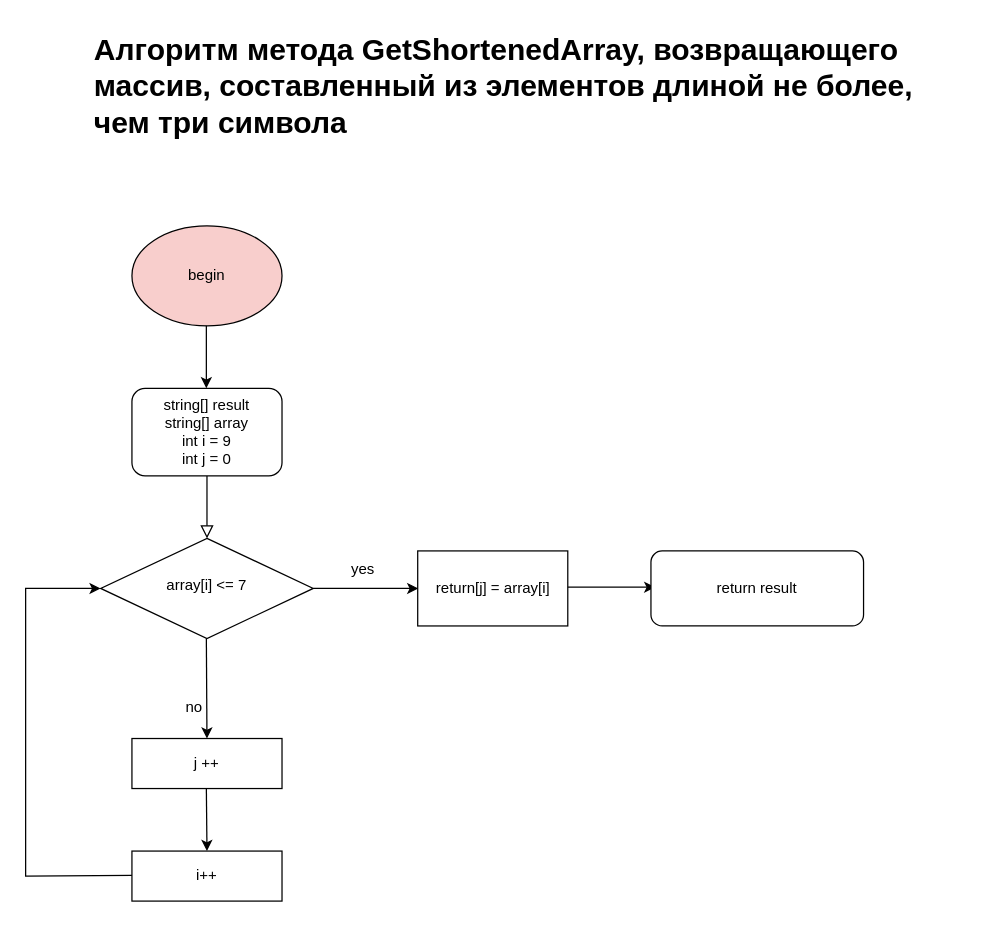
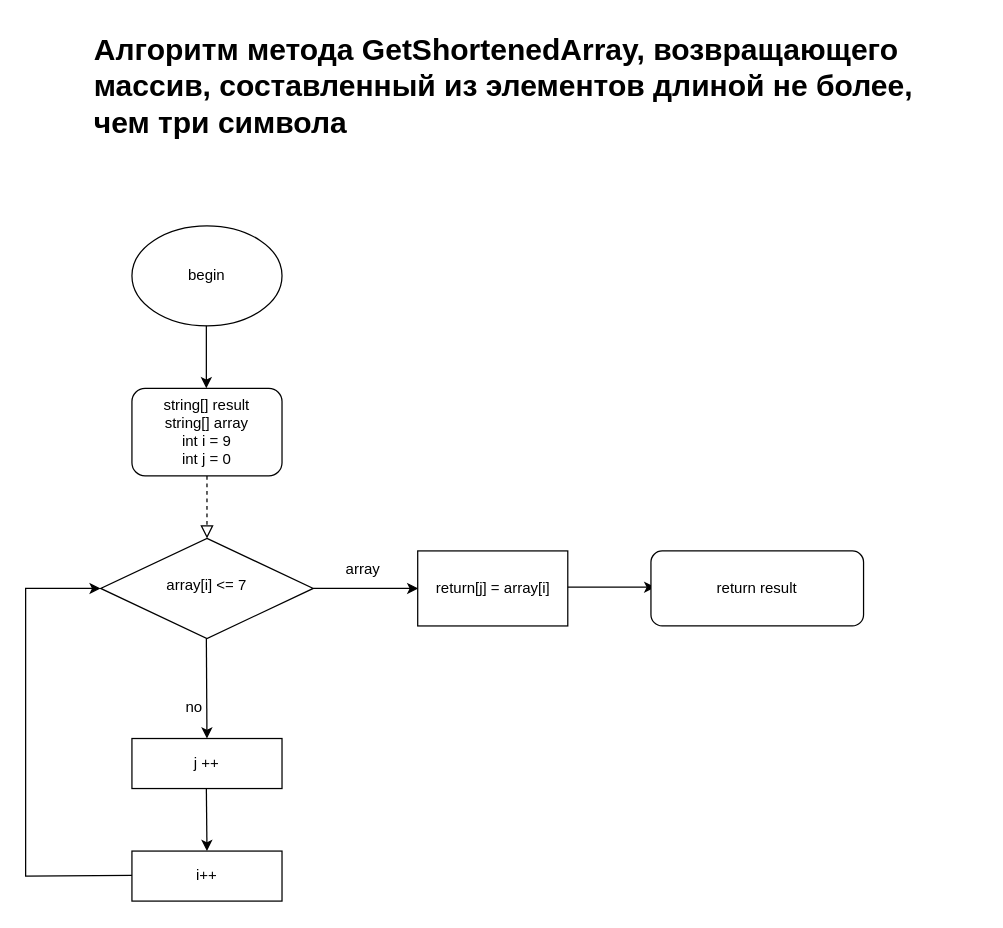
node "begin": fillcolor #f8cecc -> #ffffff
edge "string[] result string[] array int i = 9 int j = 0" -> "array[i] <= 7": style solid -> dashed
node "yes": label "yes" -> "array"
